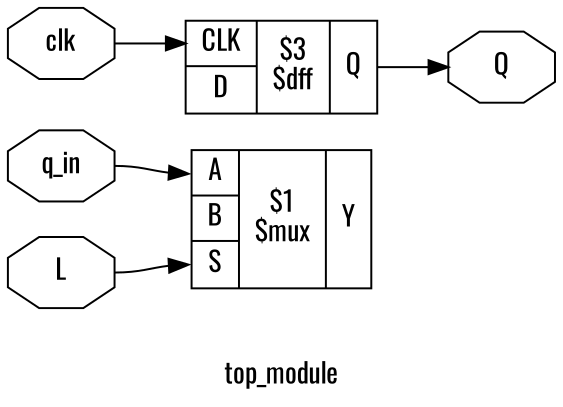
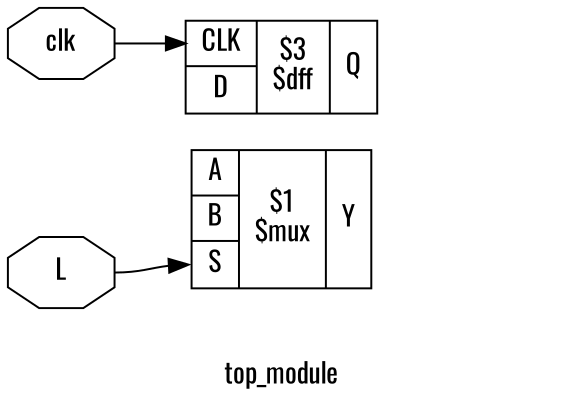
node "Q": removed
node "q_in": removed
